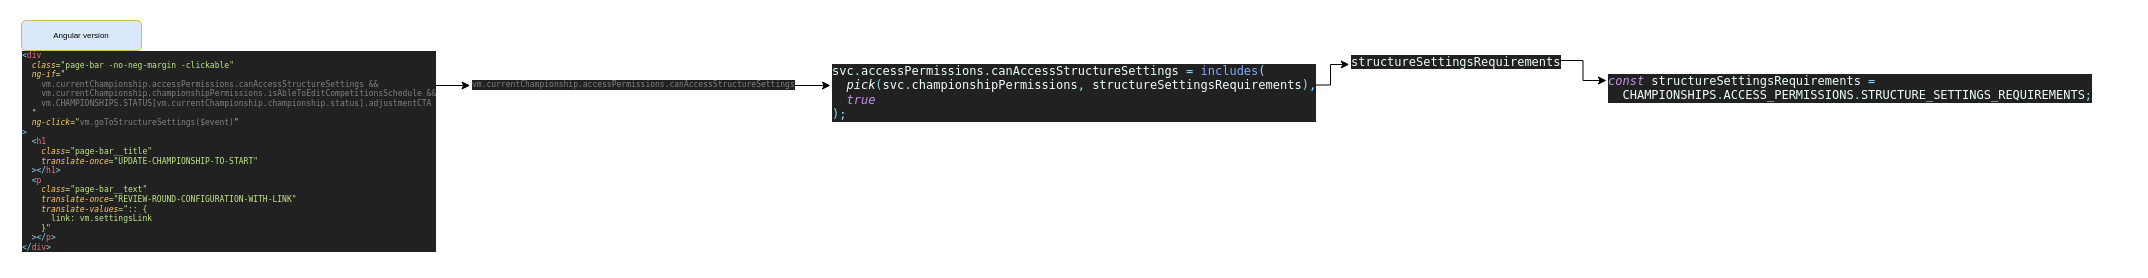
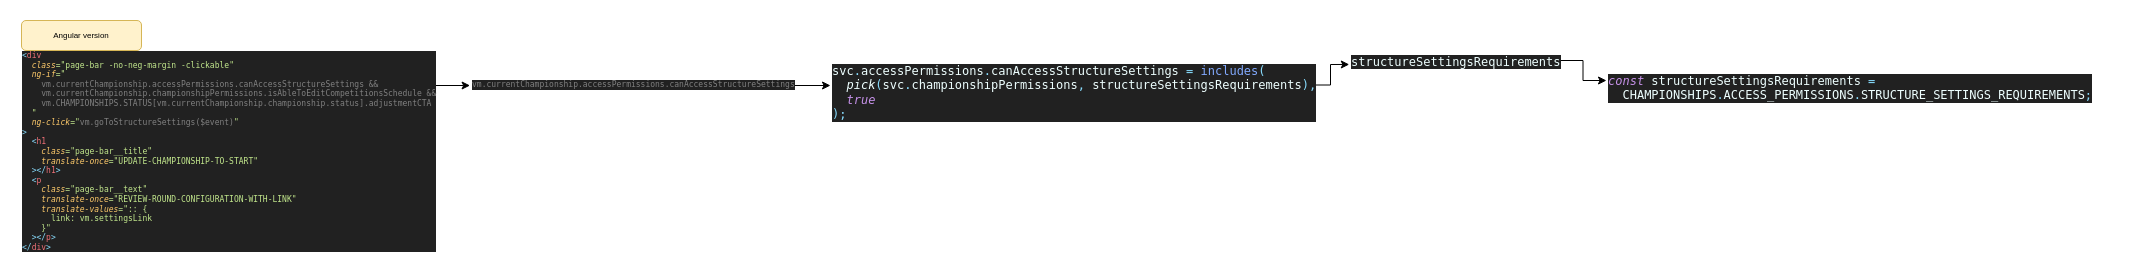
node "Angular version": fillcolor #dae8fc -> #fff2cc
